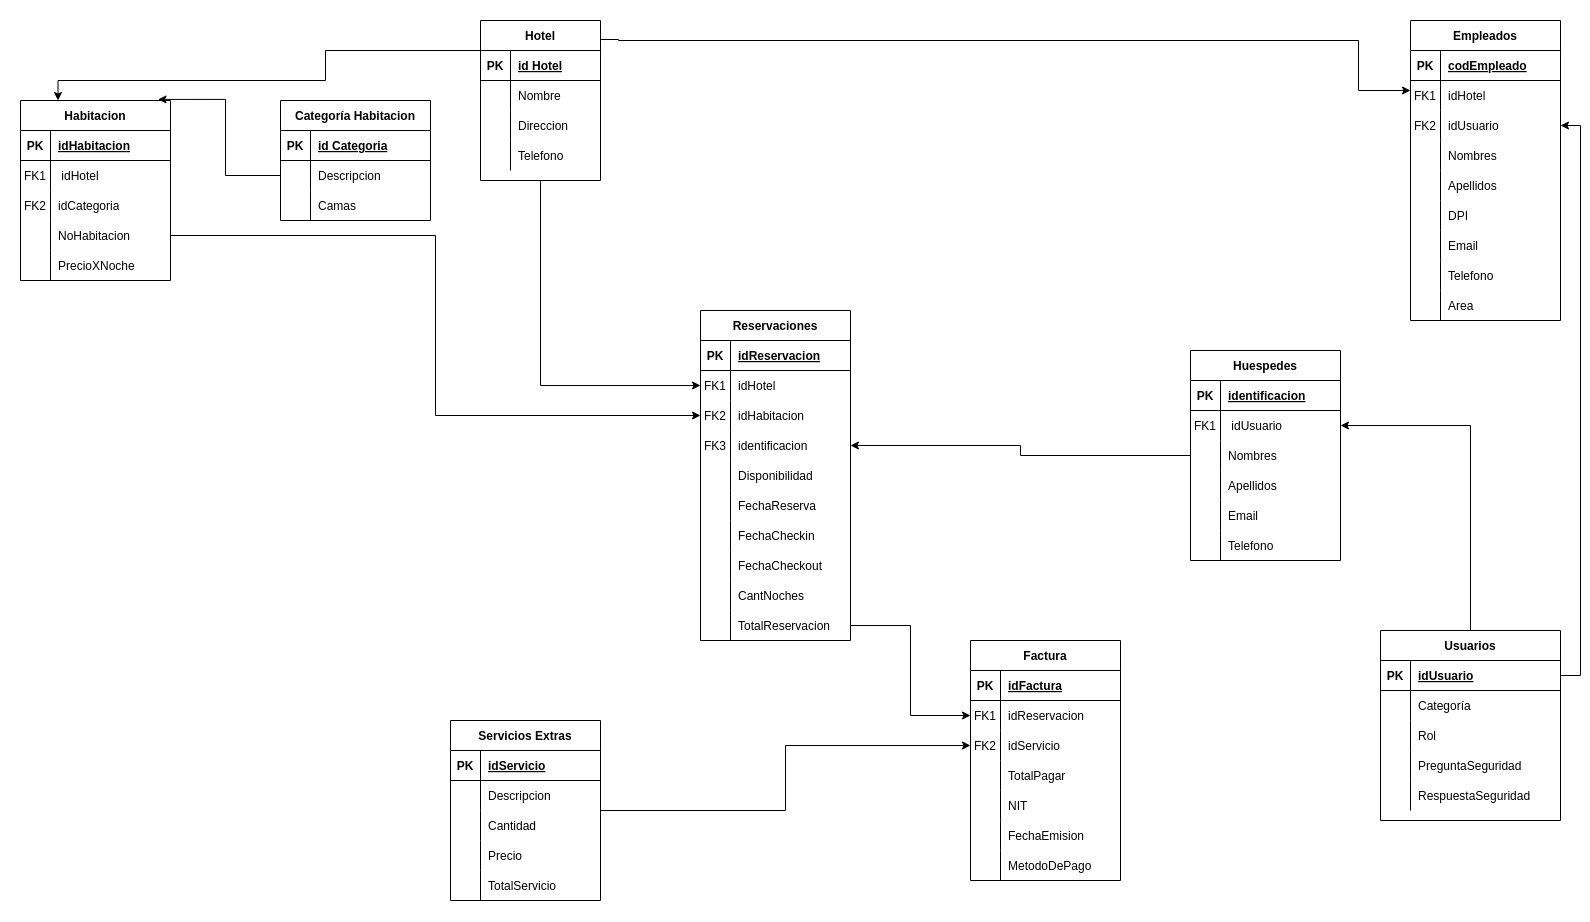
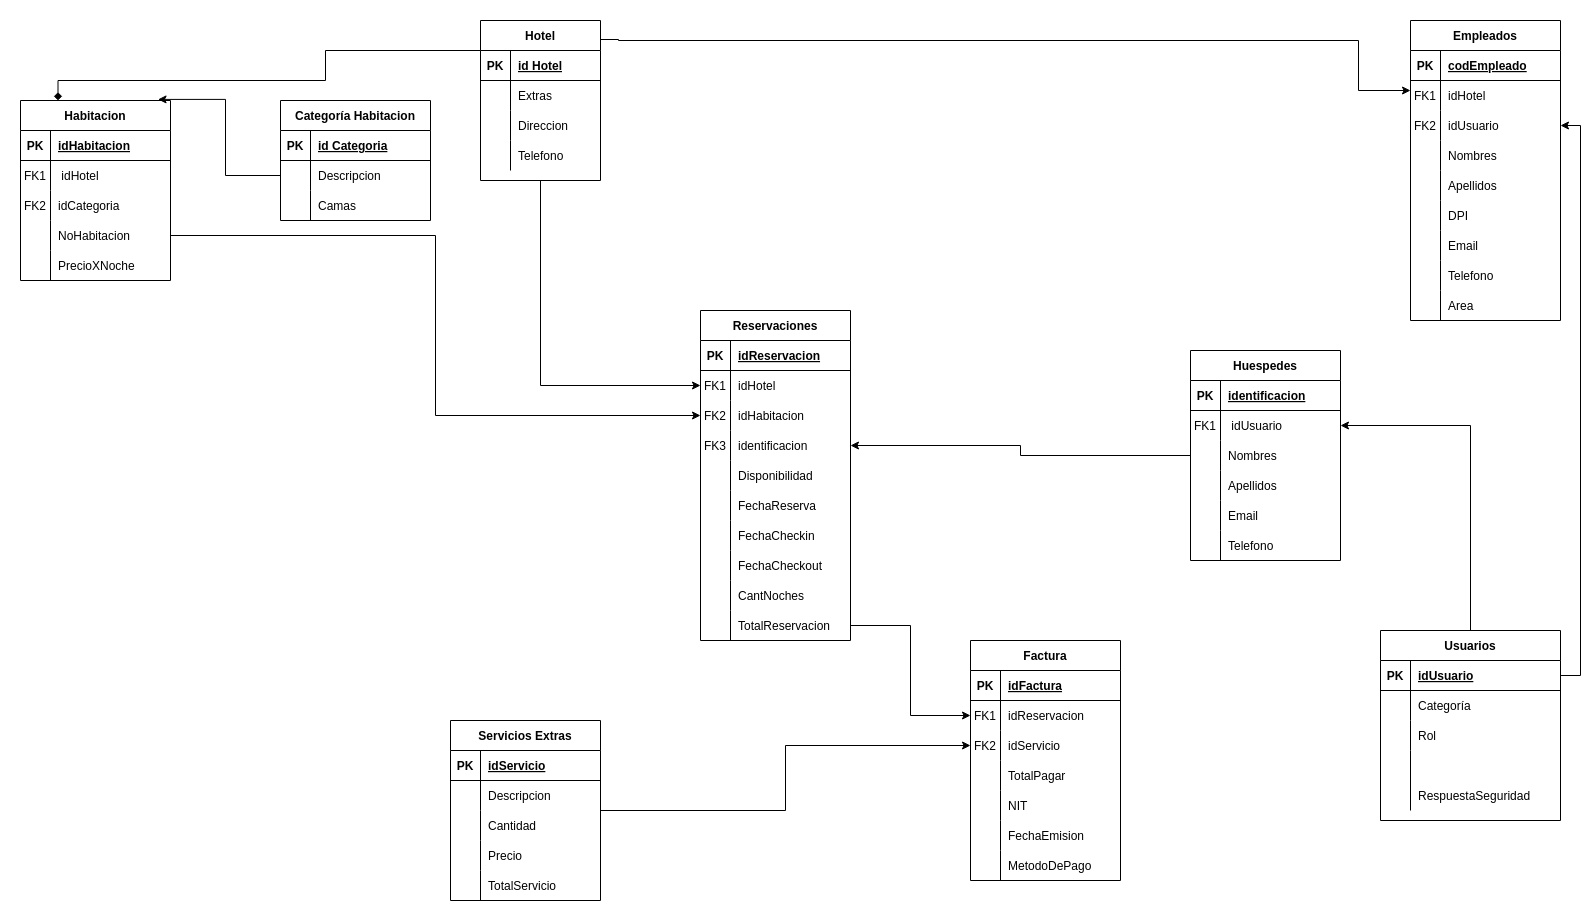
edge "Hotel" -> "Habitacion": arrowhead classic -> diamond
node "Nombre": label "Nombre" -> "Extras"
node "PreguntaSeguridad": removed
